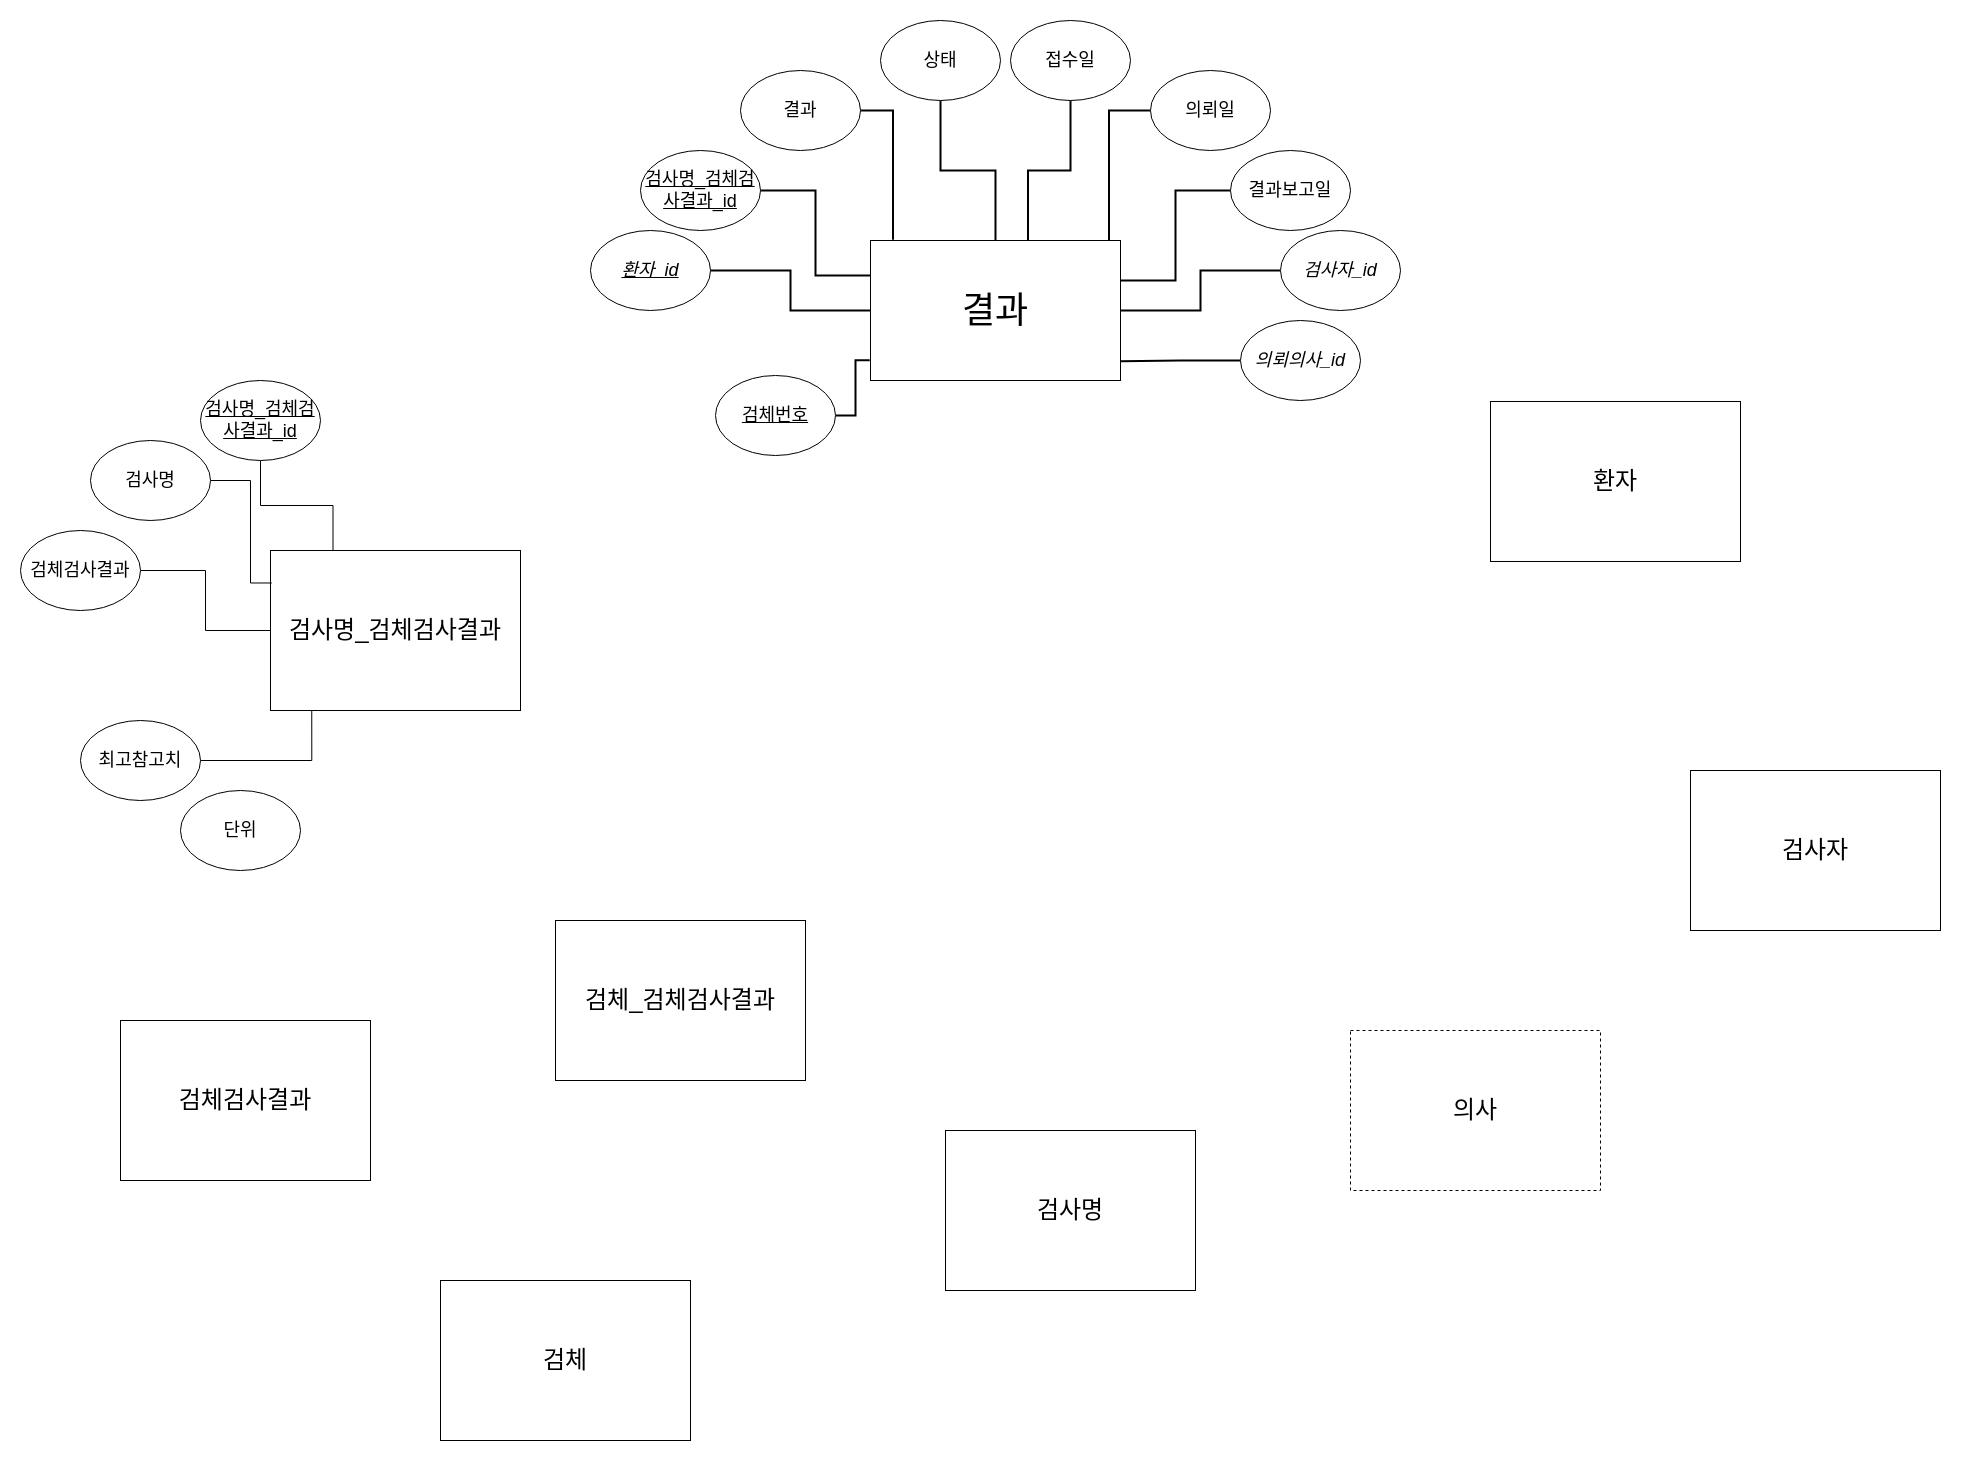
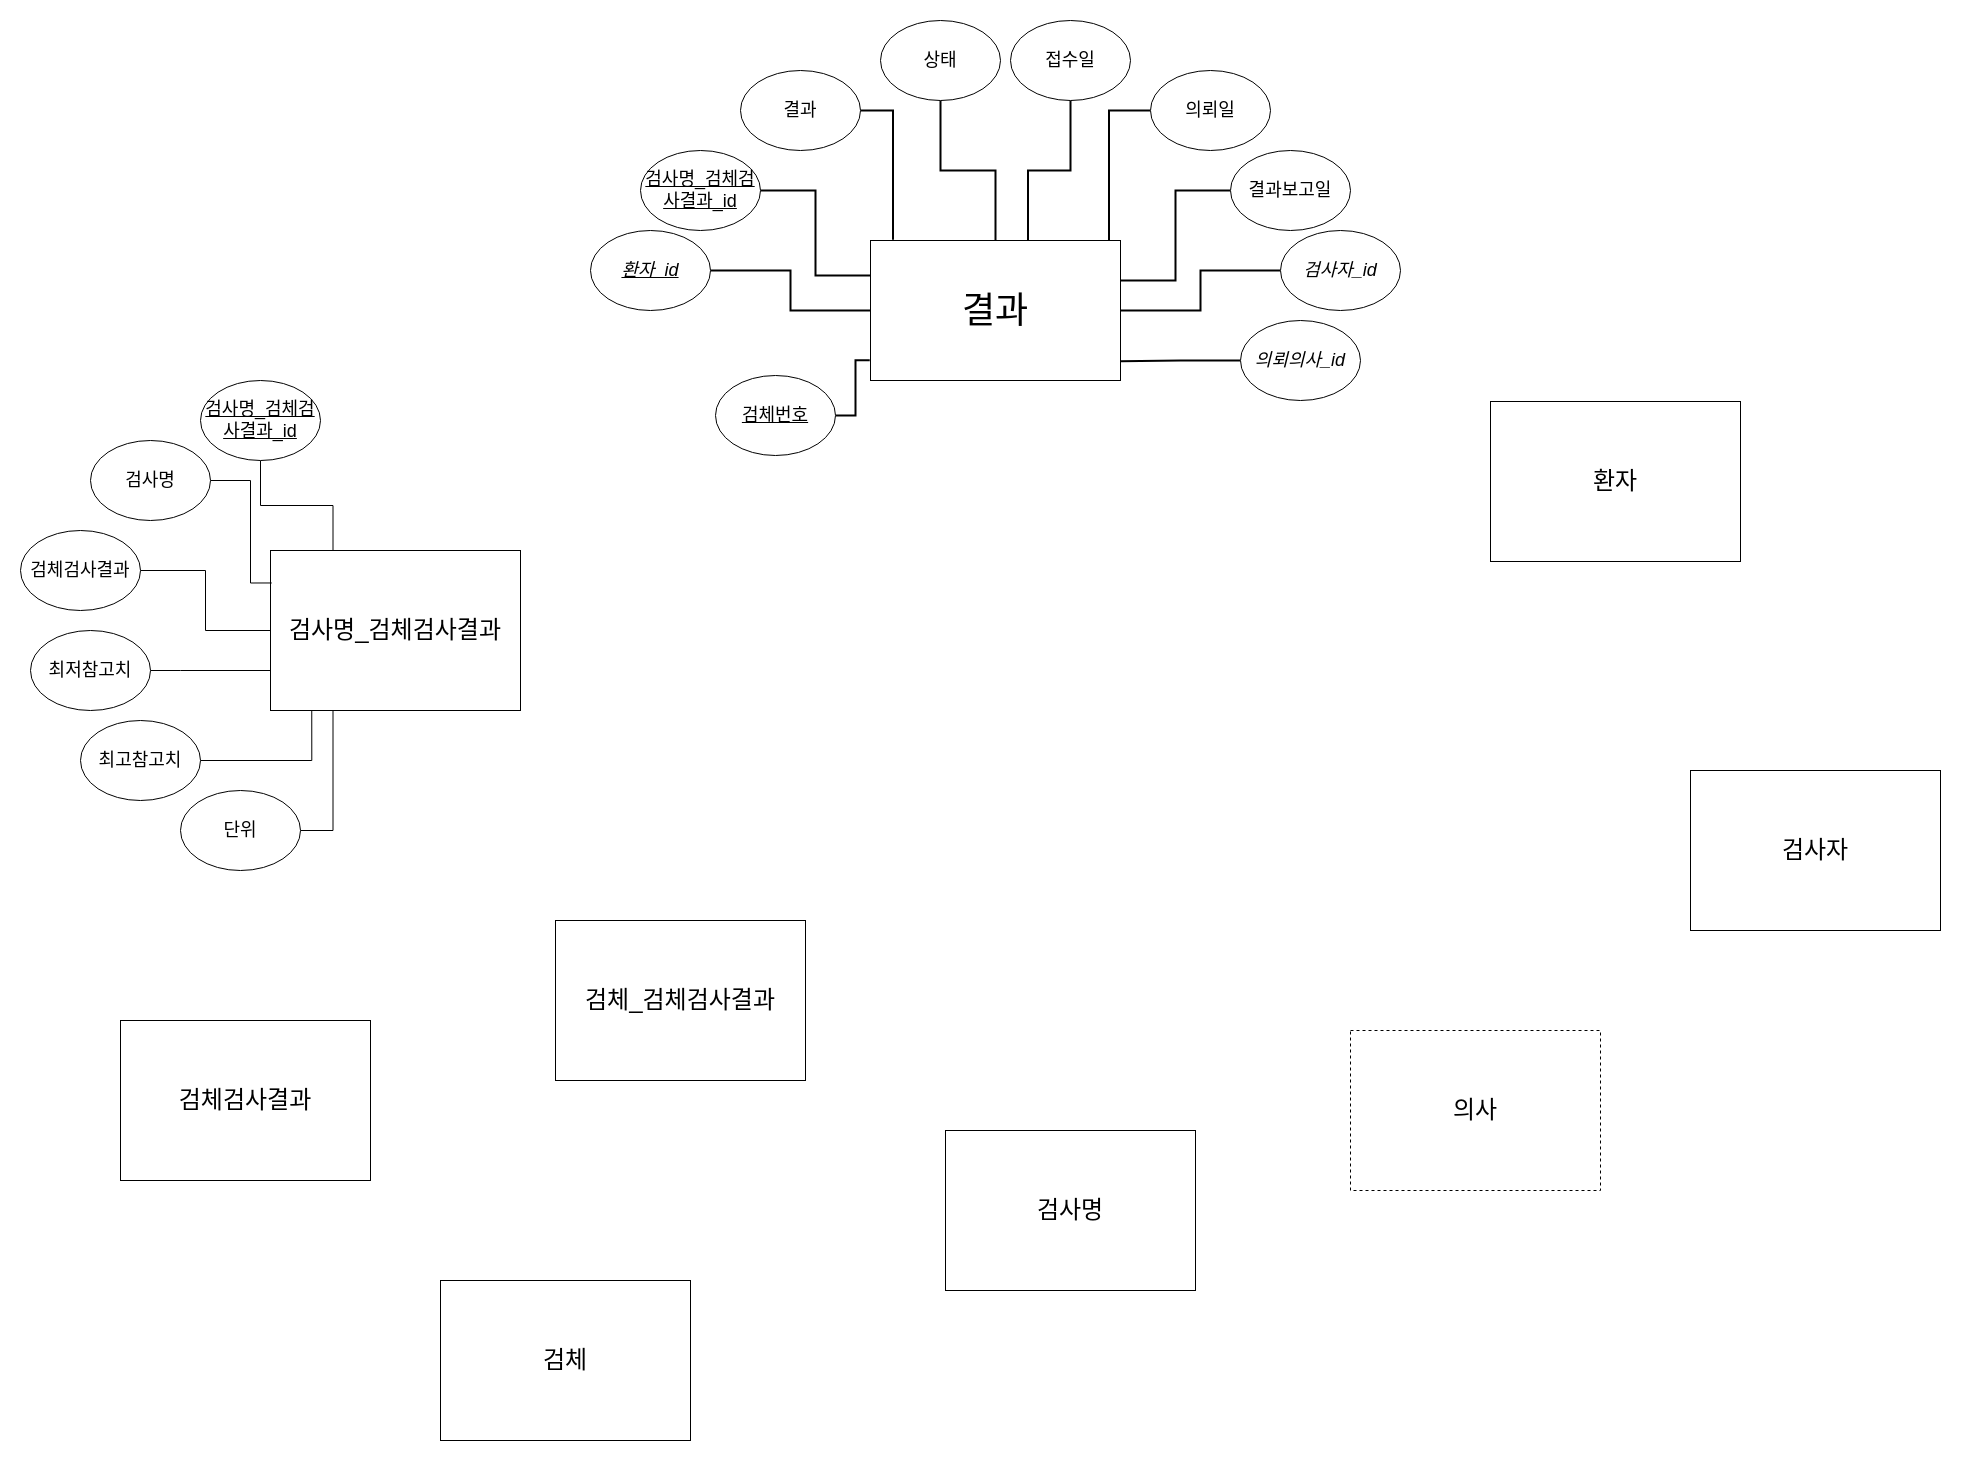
node "최저참고치": added
edge "검사명_검체검사결과" -- "최저참고치": added
edge "검사명_검체검사결과" -- "단위": added
